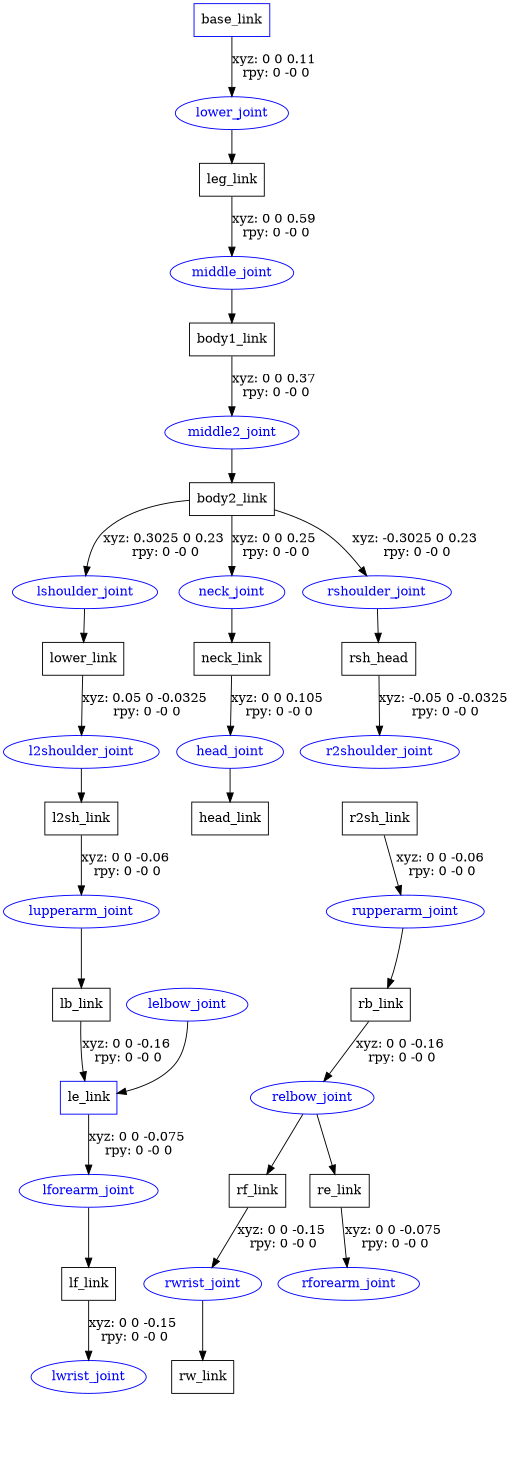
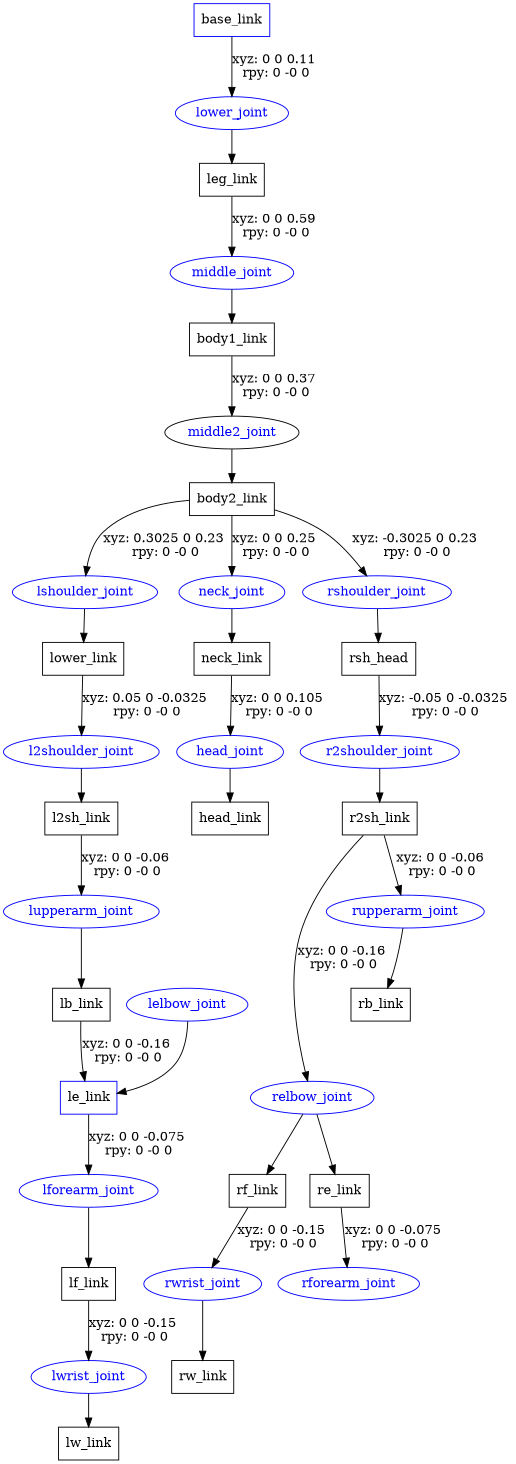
node "middle2_joint": color blue -> black
edge "r2shoulder_joint" -> "r2sh_link": added
edge "rb_link" -> "relbow_joint": now "r2sh_link" -> "relbow_joint"
node "lw_link": added
